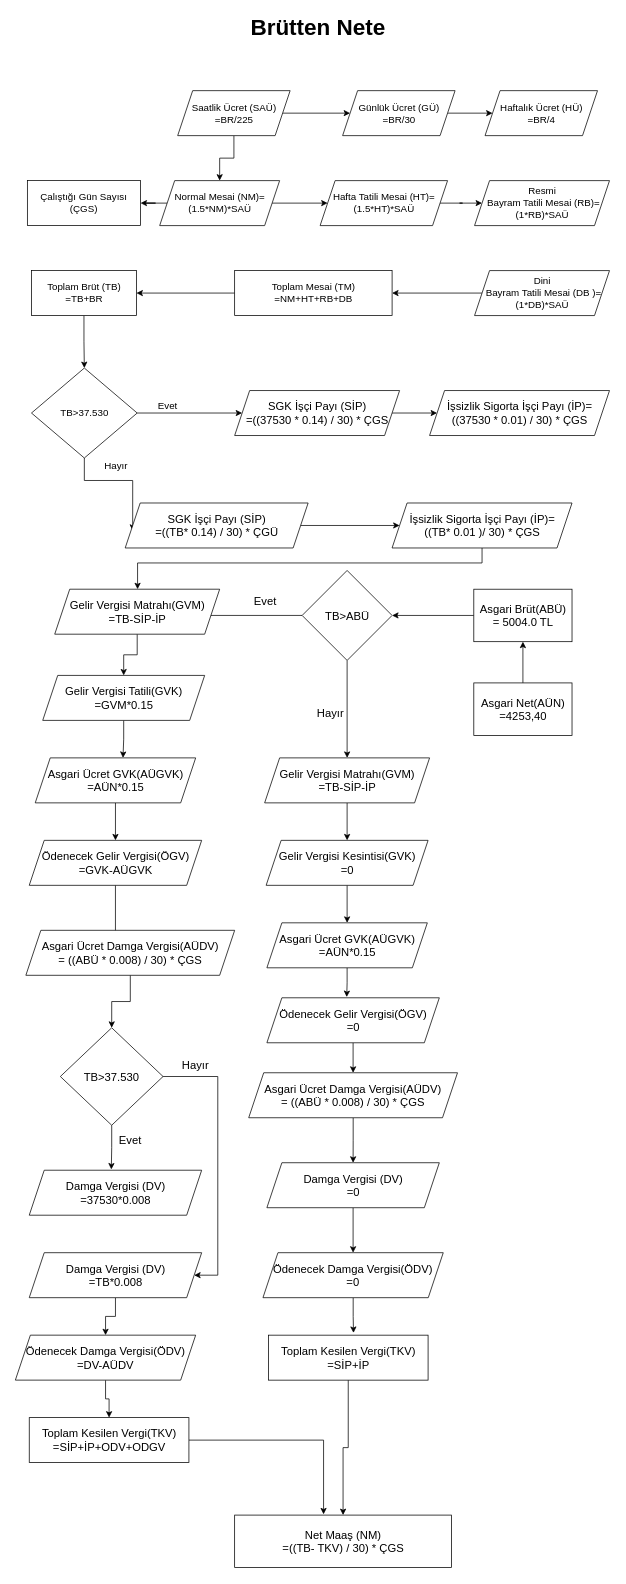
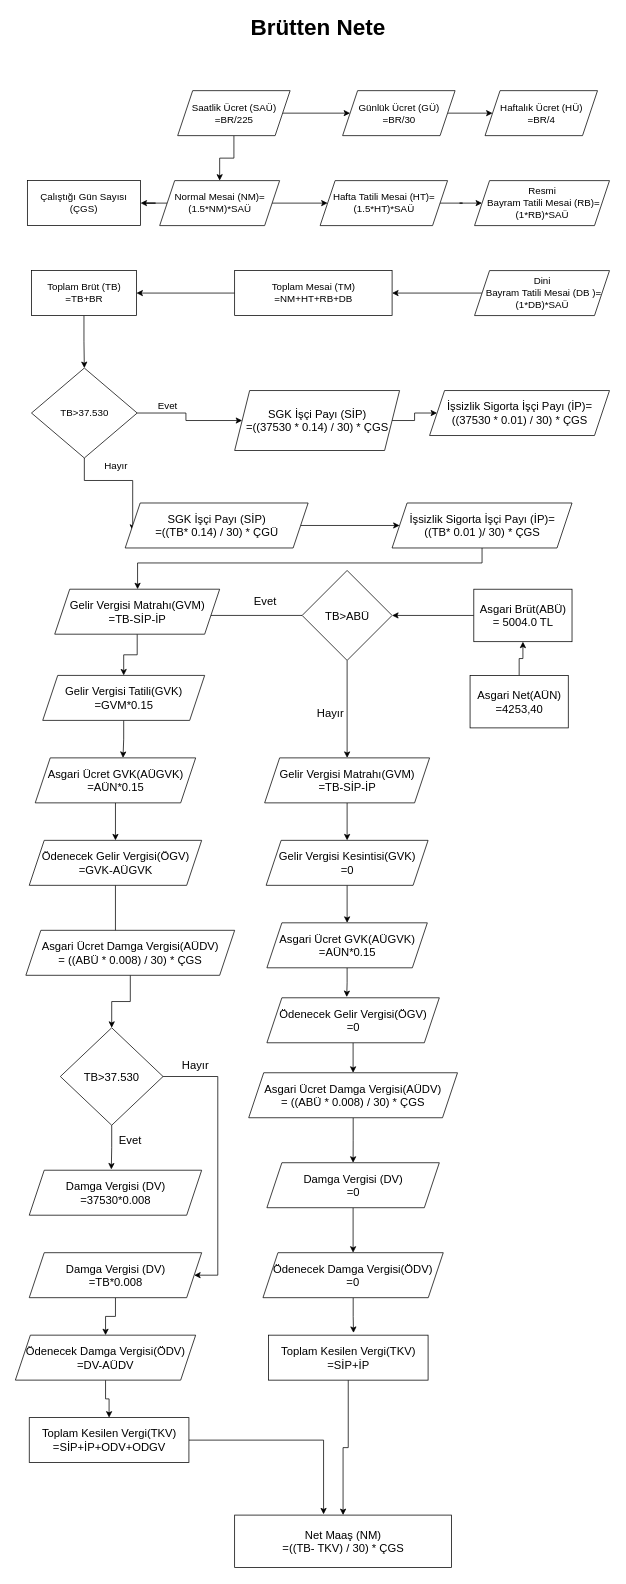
node "SGK İşçi Payı (SİP) =((37530 * 0.14) / 30) * ÇGS": size 165x45 -> 165x60
node "Asgari Net(AÜN) =4253,40": moved (523, 709) -> (519, 702)
